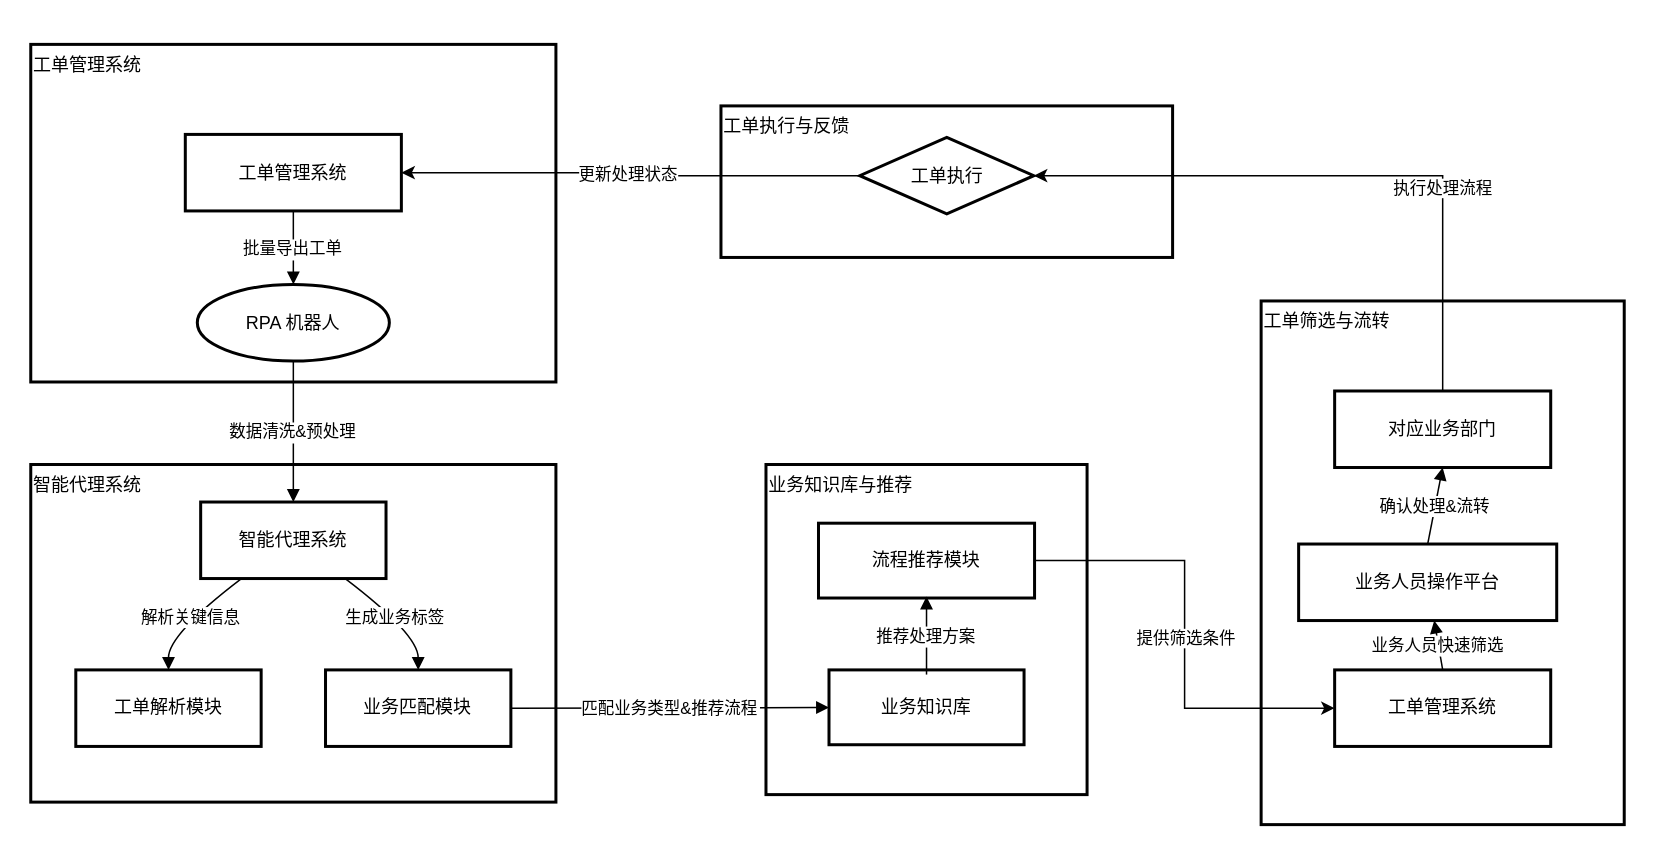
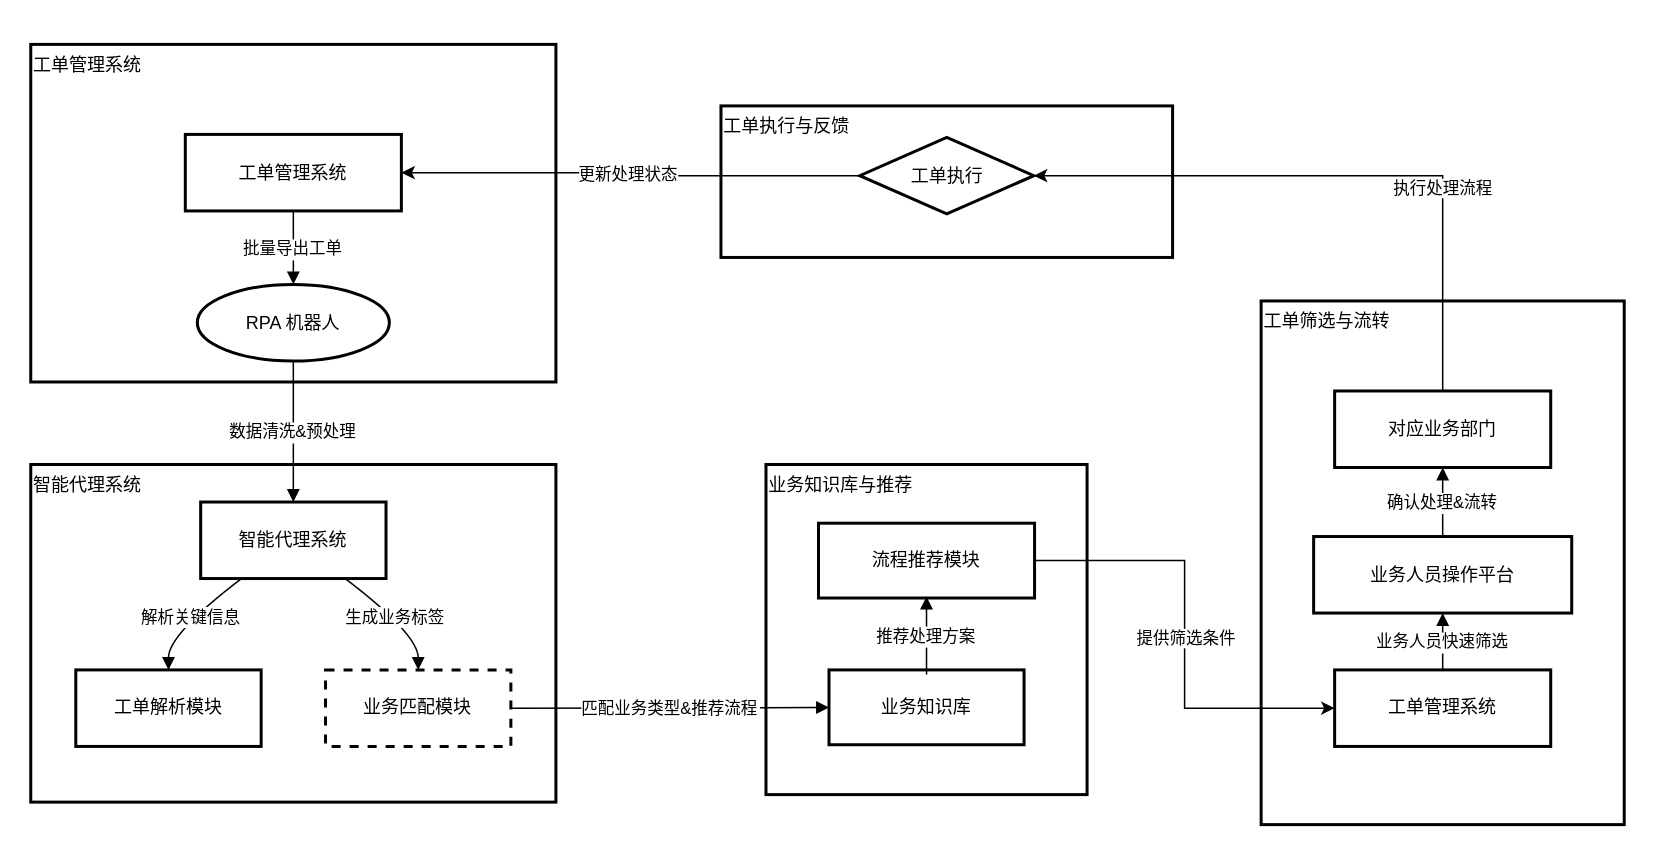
node "业务人员操作平台": moved (1427, 582) -> (1442, 575)
node "业务匹配模块": style solid -> dashed
